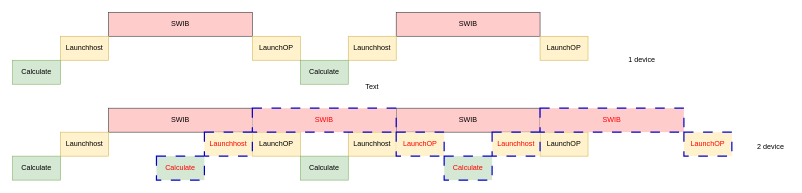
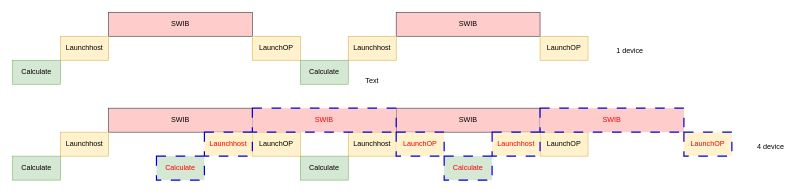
node "1 device": moved (642, 60) -> (630, 51)
node "Text": moved (372, 87) -> (372, 81)
node "2 device": label "2 device" -> "4 device"
